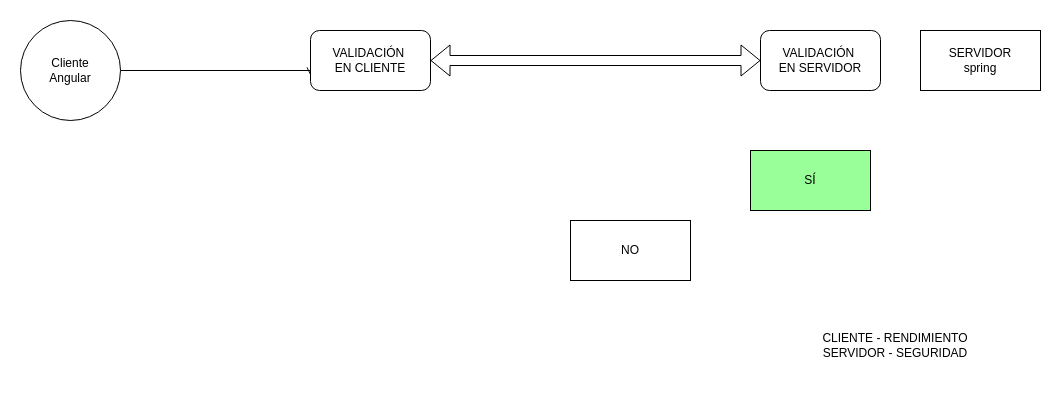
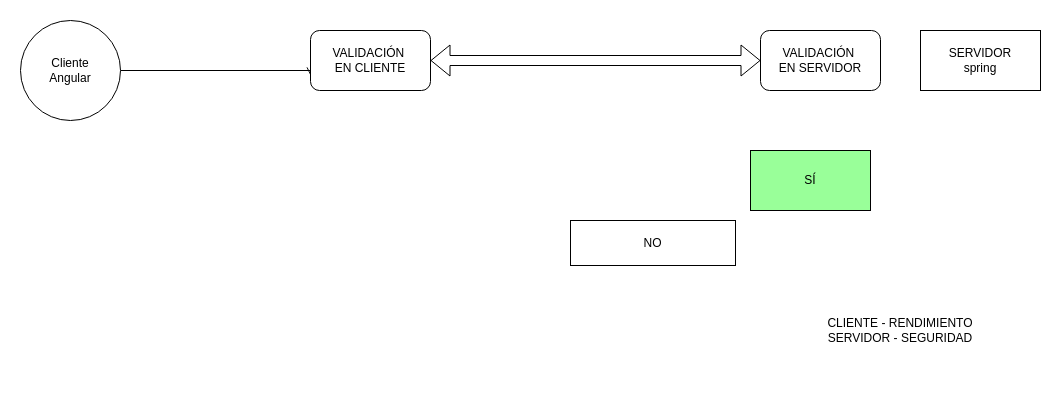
node "NO": size 120x60 -> 165x45
node "CLIENTE - RENDIMIENTO SERVIDOR - SEGURIDAD": moved (896, 346) -> (901, 331)
